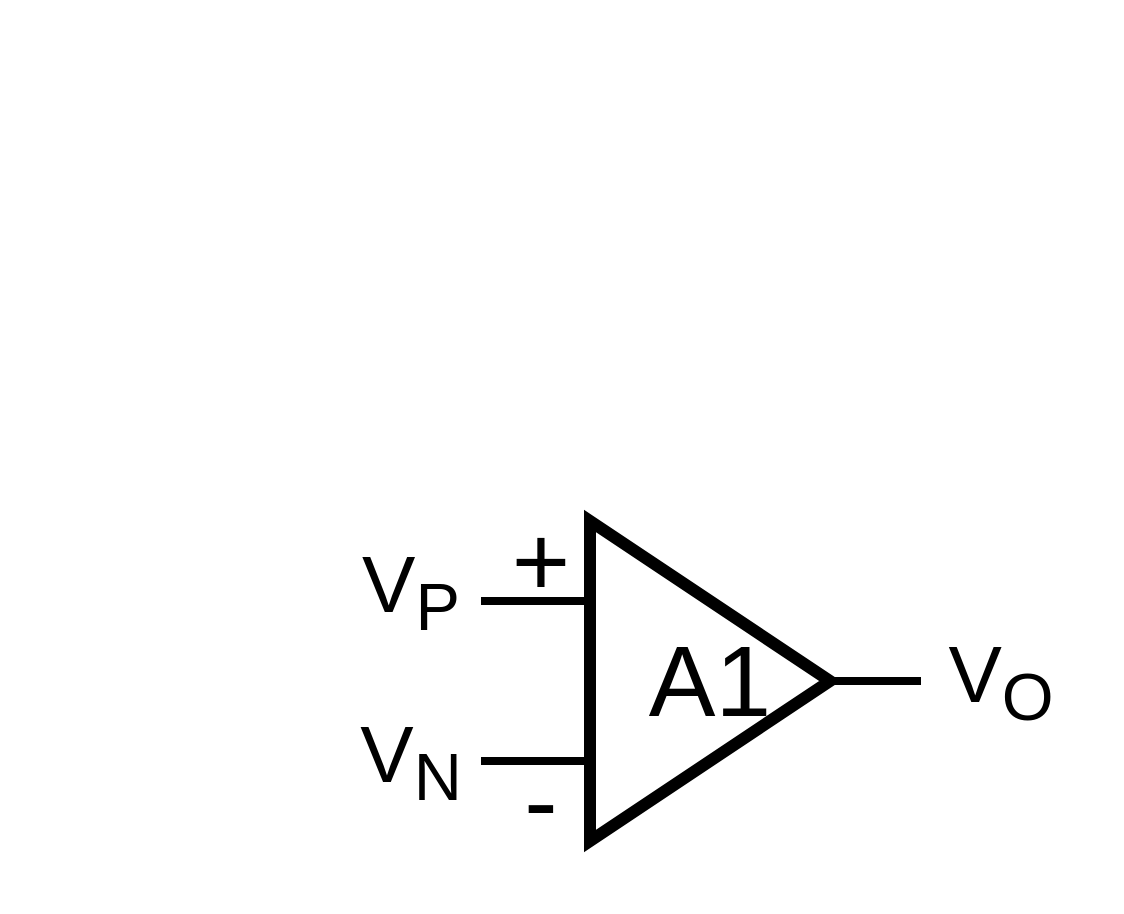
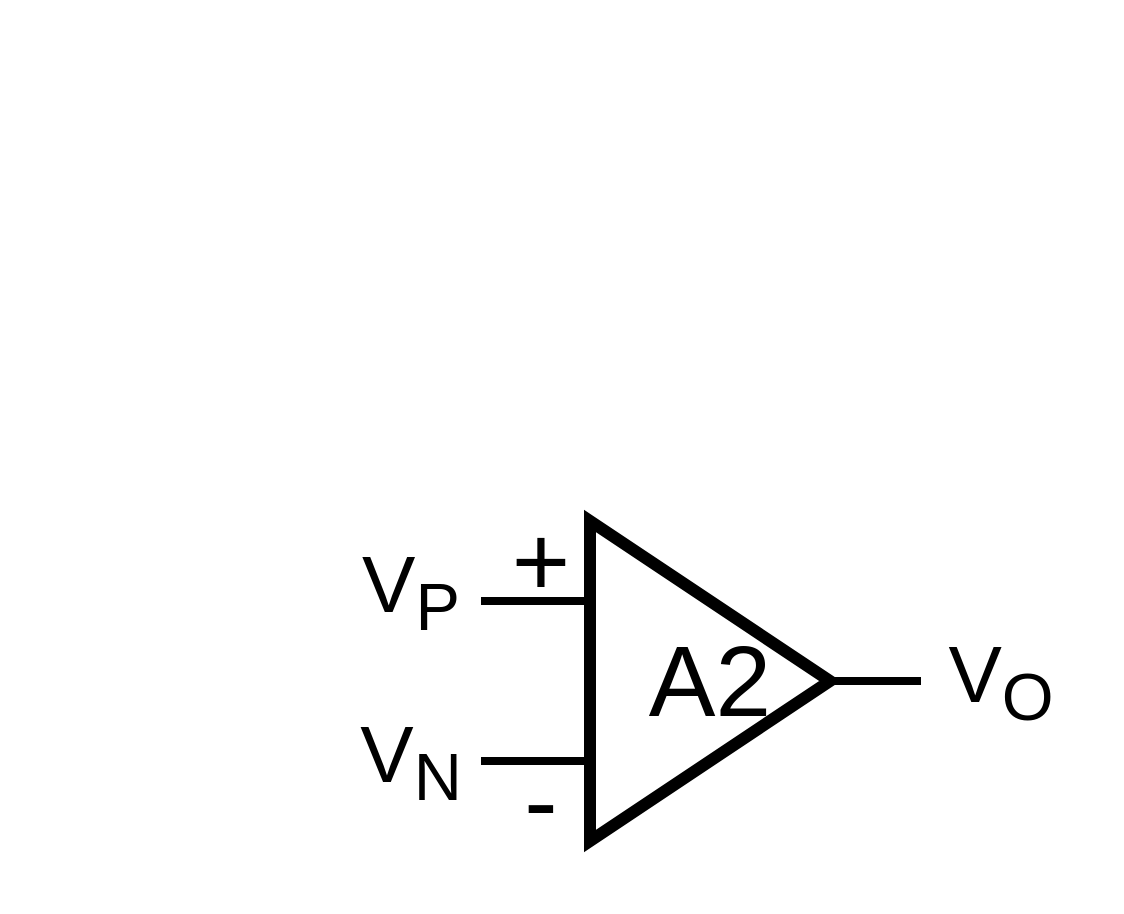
node "A1": label "A1" -> "A2"
